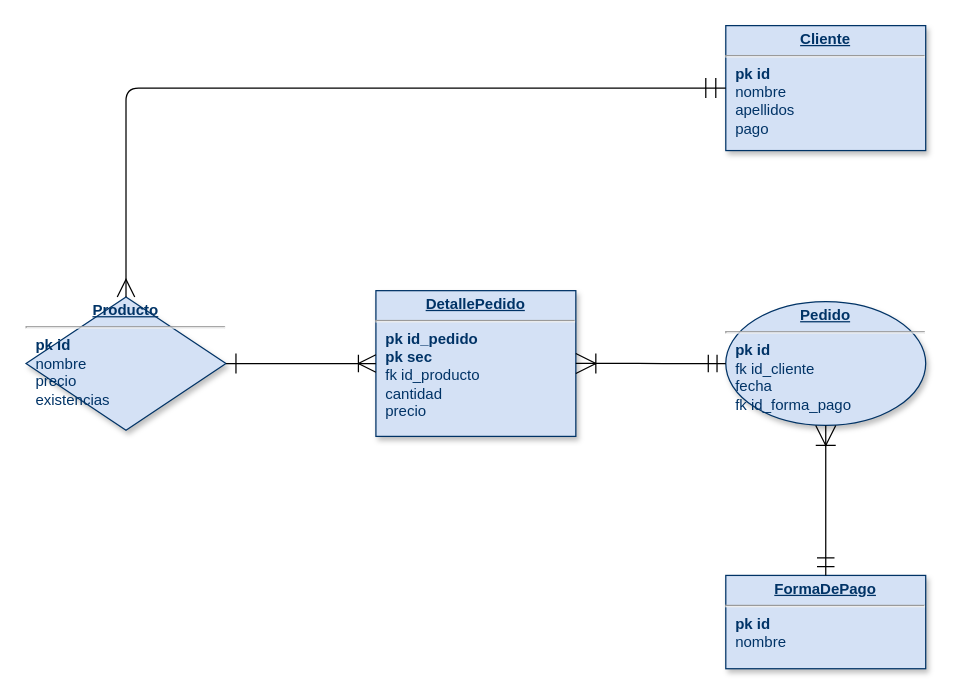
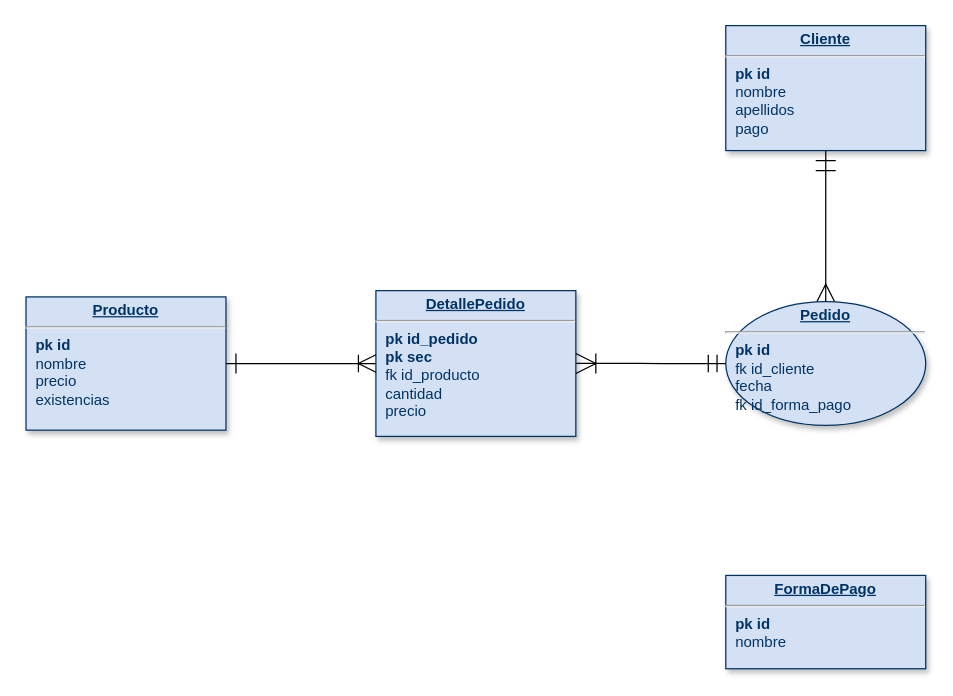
edge "Cliente pk id nombre apellidos pago" -- "Producto pk id nombre precio existencias": now "Cliente pk id nombre apellidos pago" -- "Pedido pk id fk id_cliente fecha fk id_forma_pago"
node "Producto pk id nombre precio existencias": shape diamond -> rectangle
edge "Pedido pk id fk id_cliente fecha fk id_forma_pago" -- "FormaDePago pk id nombre": removed
